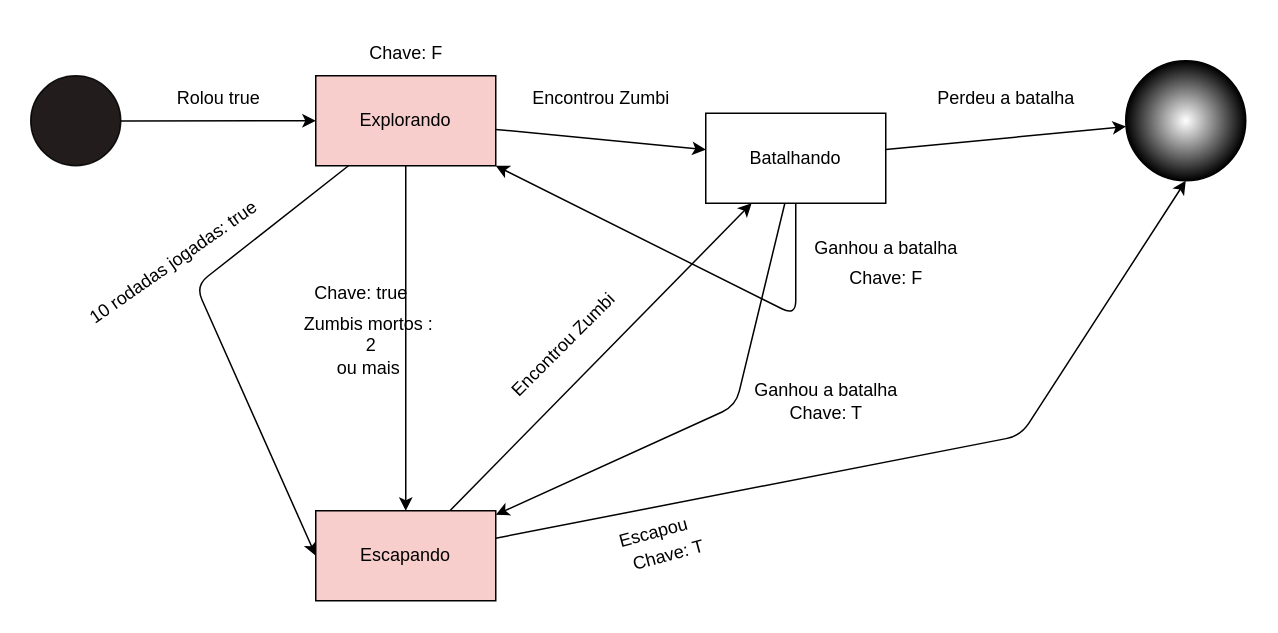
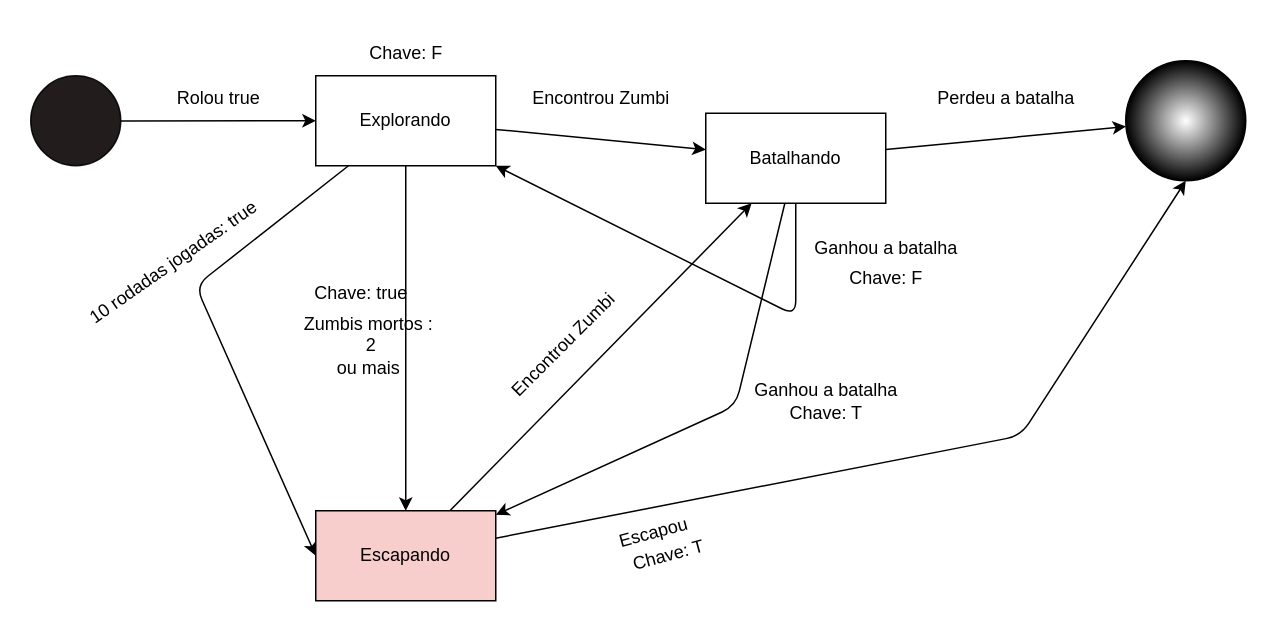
node "Explorando": fillcolor #f8cecc -> #ffffff
